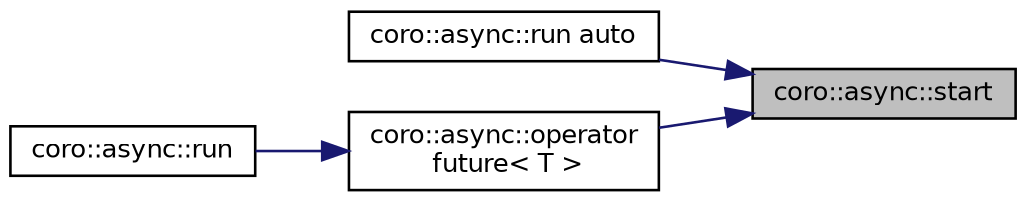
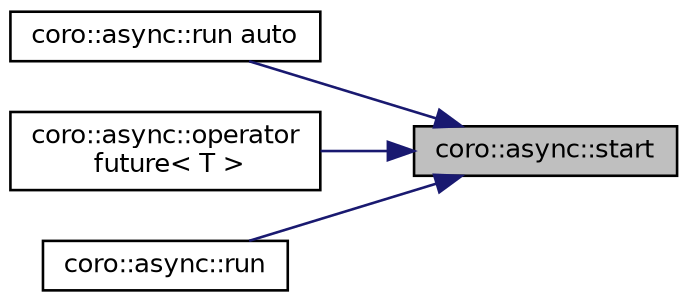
edge "coro::async::run" -> "coro::async::operator future< T >": now "coro::async::run" -> "coro::async::start"
